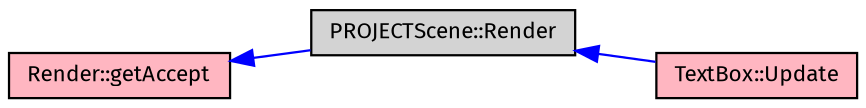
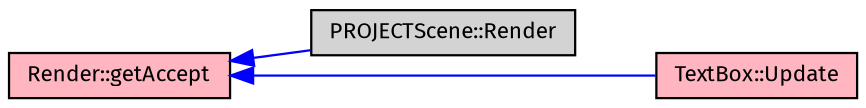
edge "TextBox::Update" -> "PROJECTScene::Render": now "TextBox::Update" -> "Render::getAccept"
